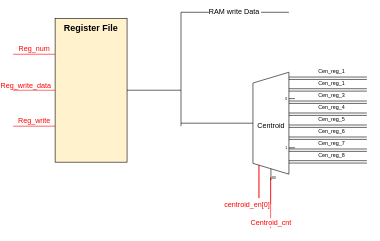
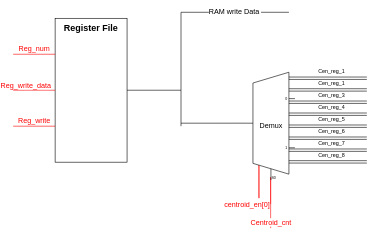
node "Register File": fillcolor #fff2cc -> #ffffff
node "Centroid": label "Centroid" -> "Demux"
